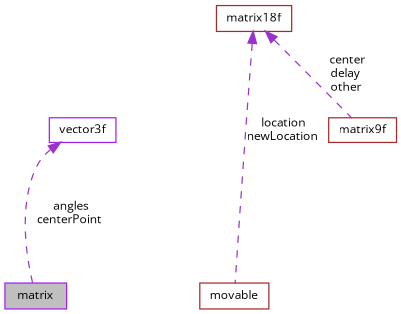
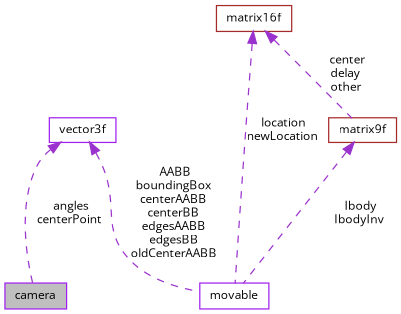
node "matrix18f": label "matrix18f" -> "matrix16f"
edge "movable" -> "matrix9f": added, label "Ibody IbodyInv"
edge "movable" -> "vector3f": added, label "AABB boundingBox centerAABB centerBB edgesAABB edgesBB oldCenterAABB"
node "matrix": label "matrix" -> "camera"
node "movable": color brown -> purple
